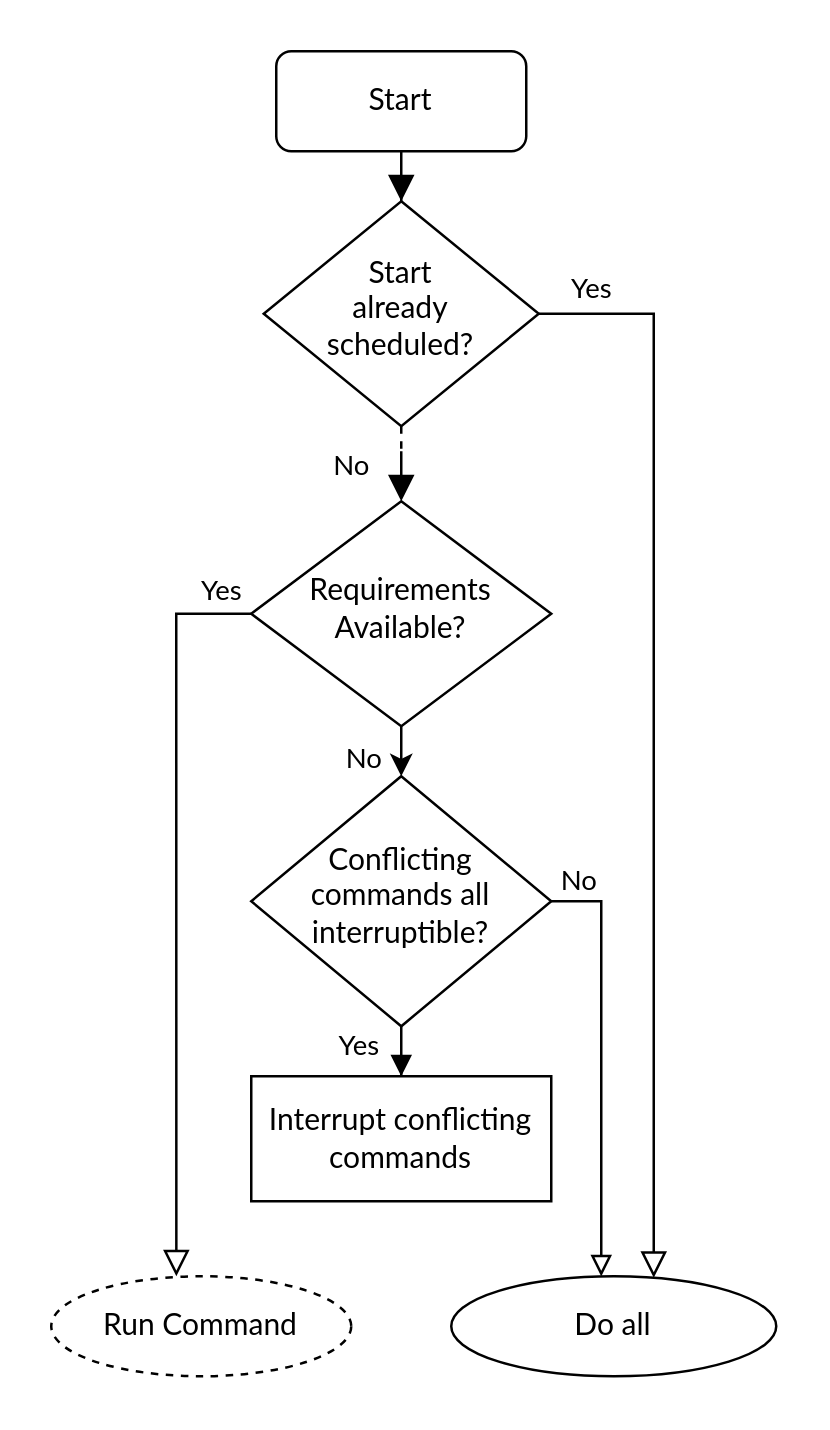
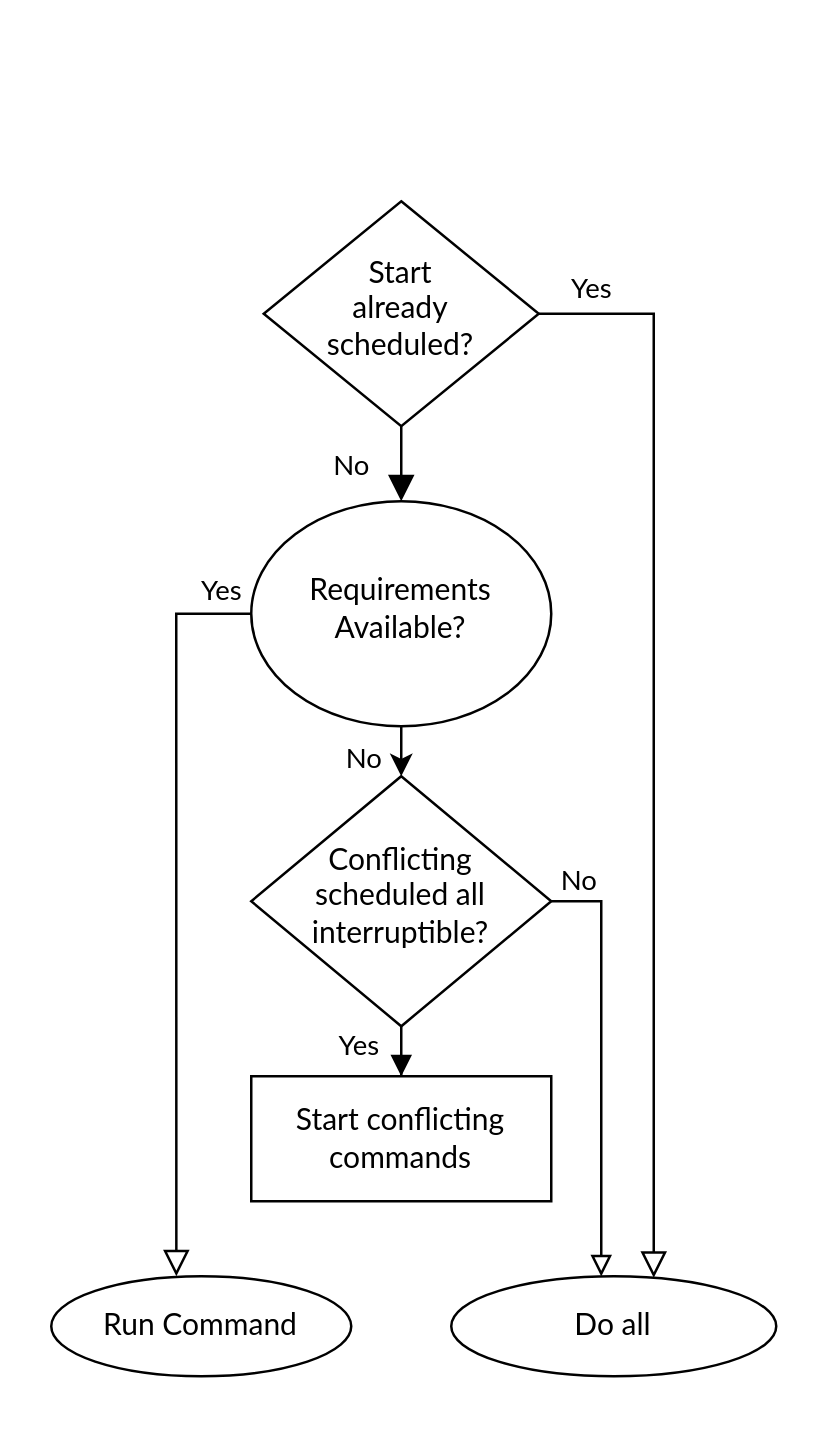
node "Start": removed
edge "Start" -> "Start already scheduled?": removed
edge "Start already scheduled?" -> "Requirements Available?": style dashed -> solid
node "Requirements Available?": shape diamond -> ellipse
node "Conflicting commands all interruptible?": label "Conflicting commands all interruptible?" -> "Conflicting scheduled all interruptible?"
node "Interrupt conflicting commands": label "Interrupt conflicting commands" -> "Start conflicting commands"
node "Run Command": style dashed -> solid
